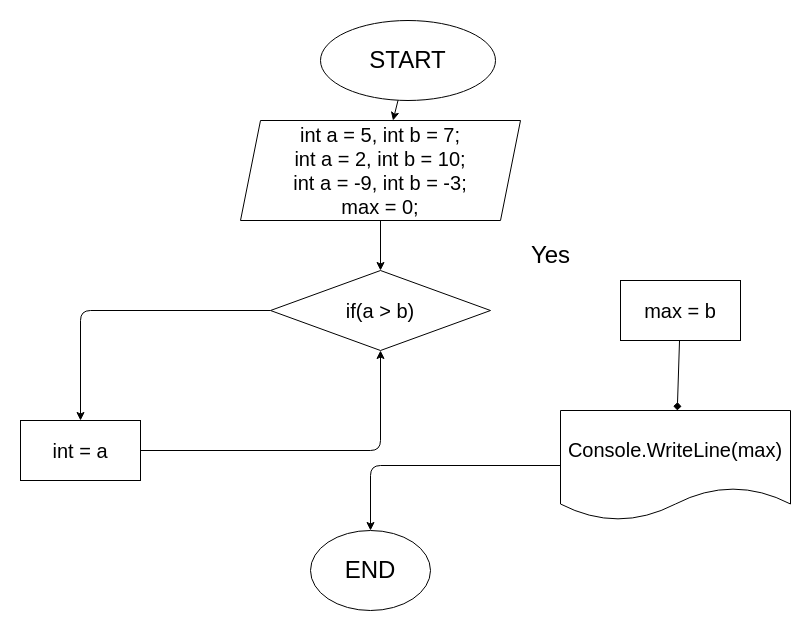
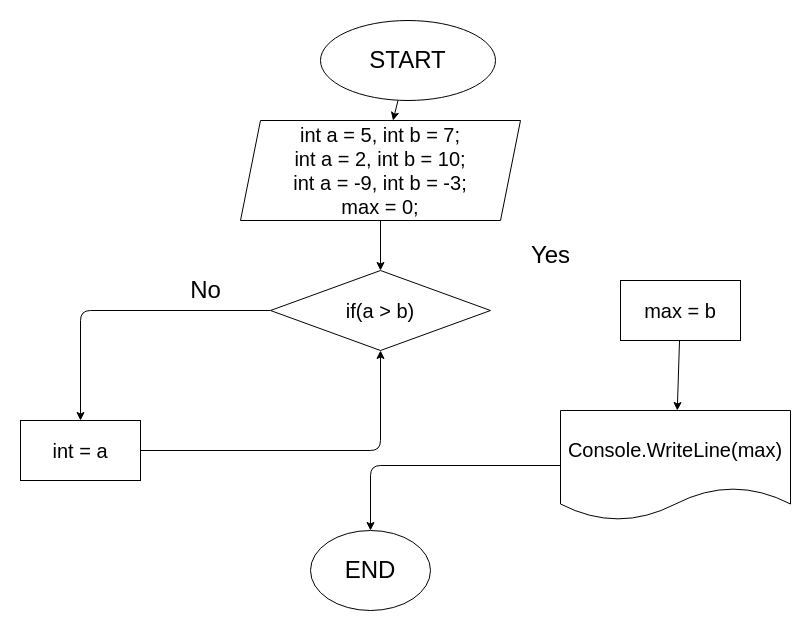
node "No": added
edge "max = b" -> "Console.WriteLine(max)": arrowhead diamond -> classic
